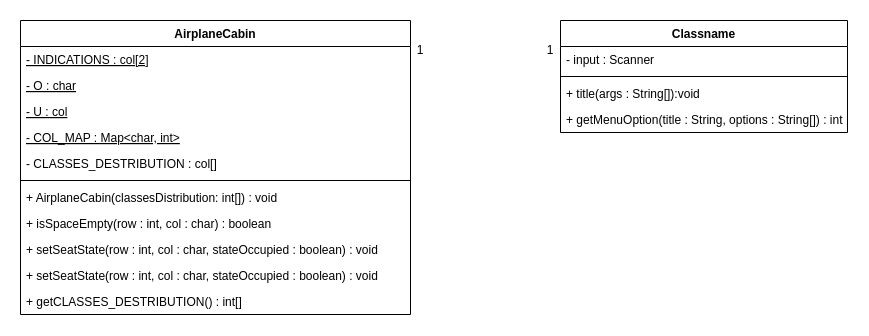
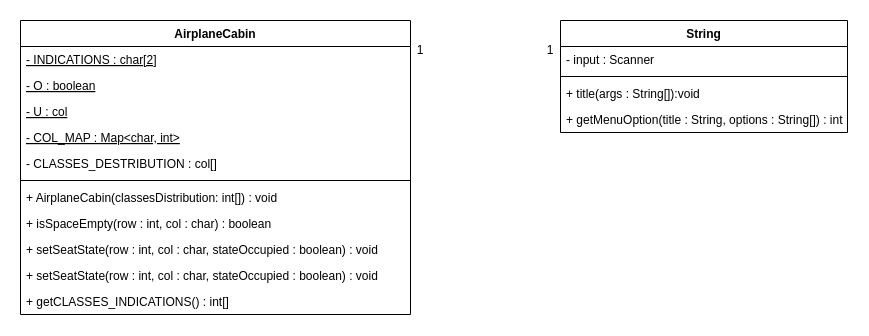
node "Classname": label "Classname" -> "String"
node "- INDICATIONS : col[2]": label "- INDICATIONS : col[2]" -> "- INDICATIONS : char[2]"
node "- O : char": label "- O : char" -> "- O : boolean"
node "+ getCLASSES_DESTRIBUTION() : int[]": label "+ getCLASSES_DESTRIBUTION() : int[]" -> "+ getCLASSES_INDICATIONS() : int[]"
